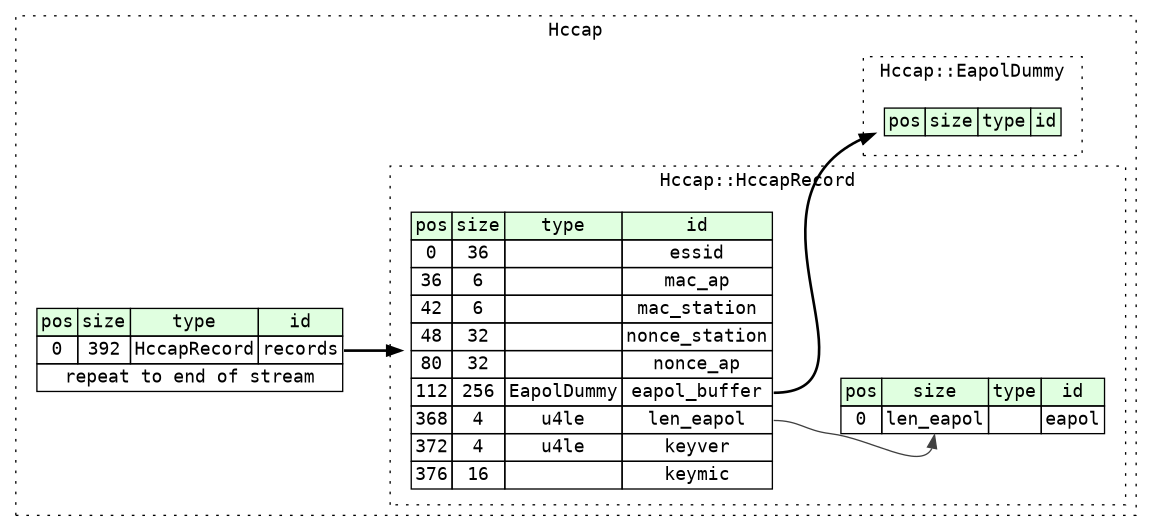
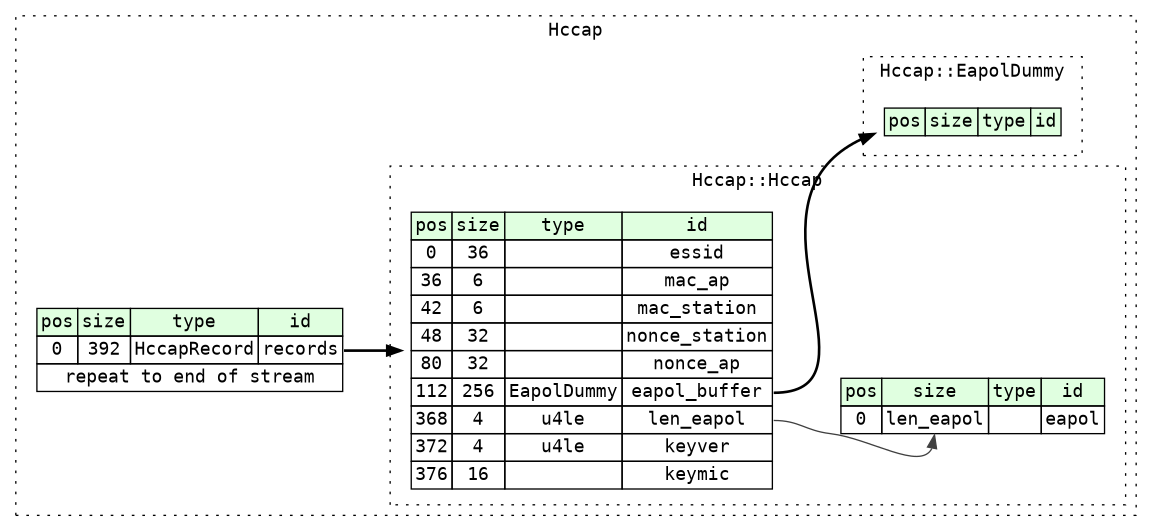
cluster "Hccap::HccapRecord": label "Hccap::HccapRecord" -> "Hccap::Hccap"
